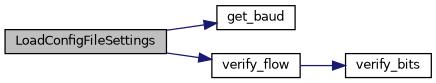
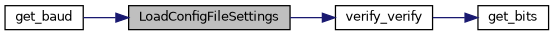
edge "LoadConfigFileSettings" -> "get_baud": reversed
node "verify_flow": label "verify_flow" -> "verify_verify"
node "verify_bits": label "verify_bits" -> "get_bits"
